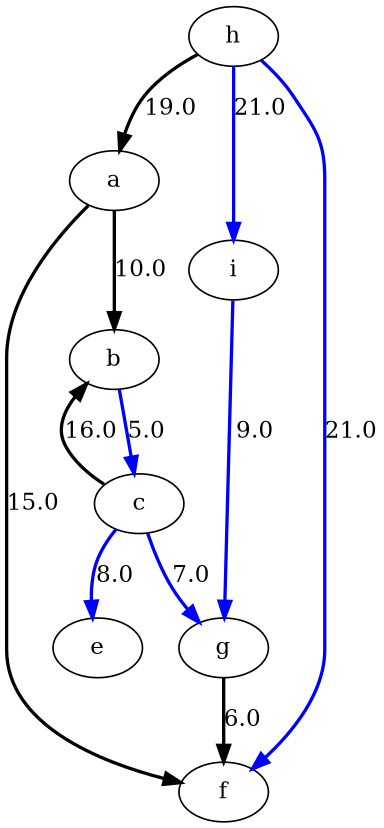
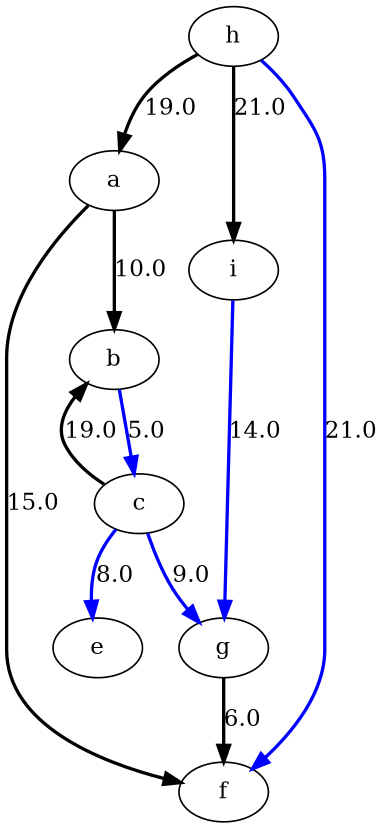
edge "h" -> "i": color blue -> black
edge "c" -> "b": label "16.0" -> "19.0"
edge "i" -> "g": label "9.0" -> "14.0"
edge "c" -> "g": label "7.0" -> "9.0"
